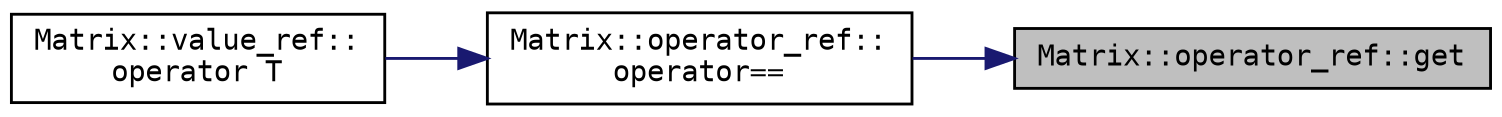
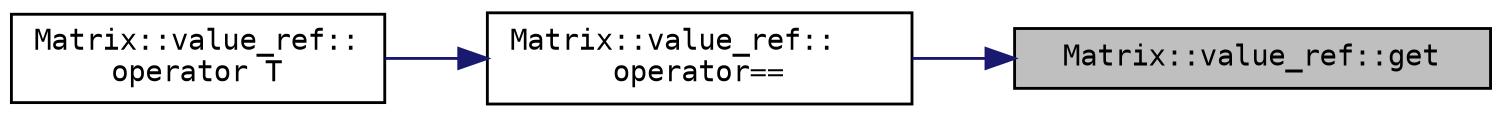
node "Matrix::operator_ref:: operator==": label "Matrix::operator_ref:: operator==" -> "Matrix::value_ref:: operator=="
node "Matrix::operator_ref::get": label "Matrix::operator_ref::get" -> "Matrix::value_ref::get"
